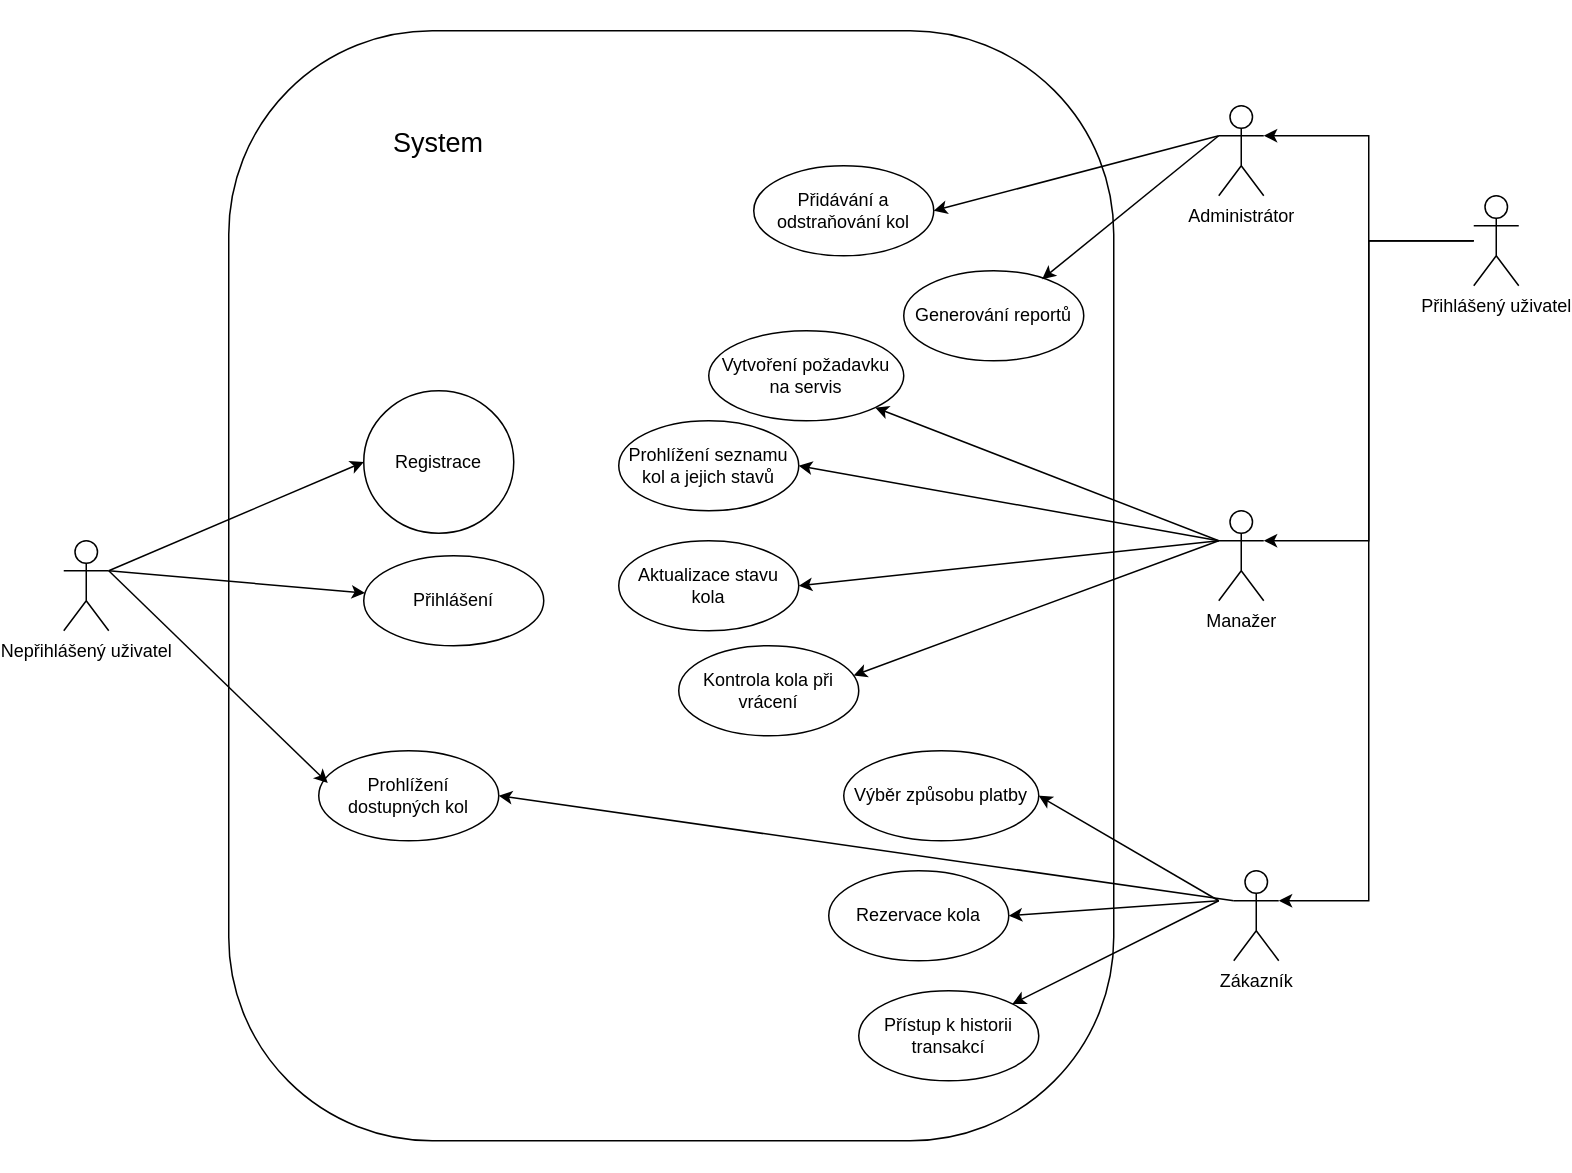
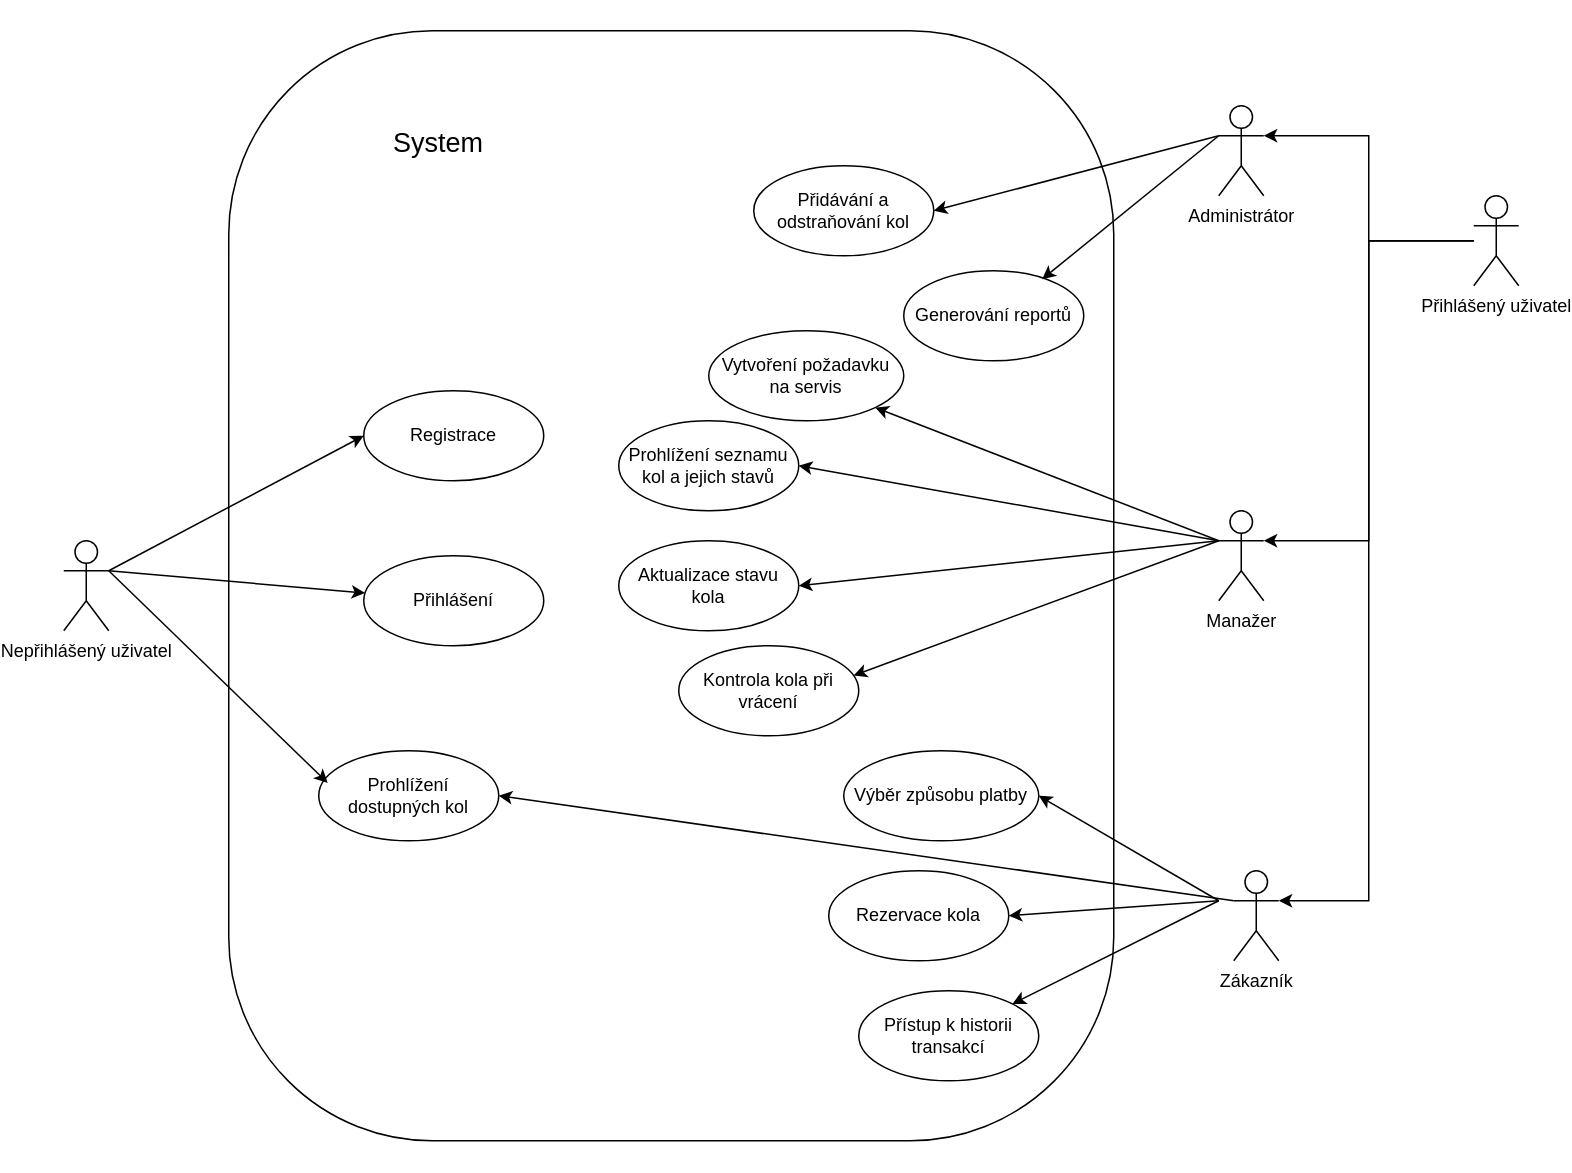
node "Registrace": size 150x143 -> 180x90
